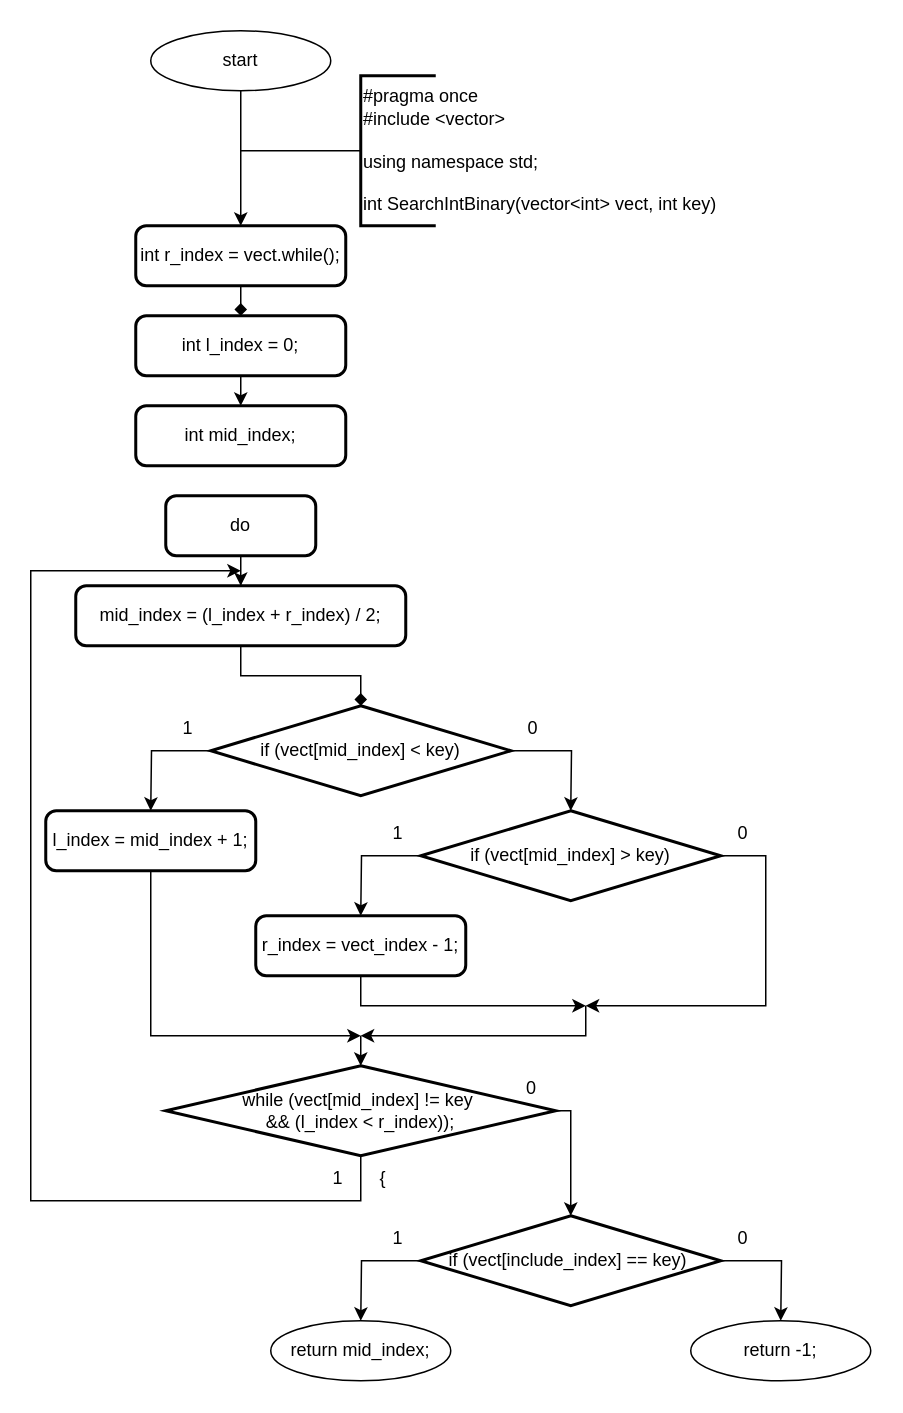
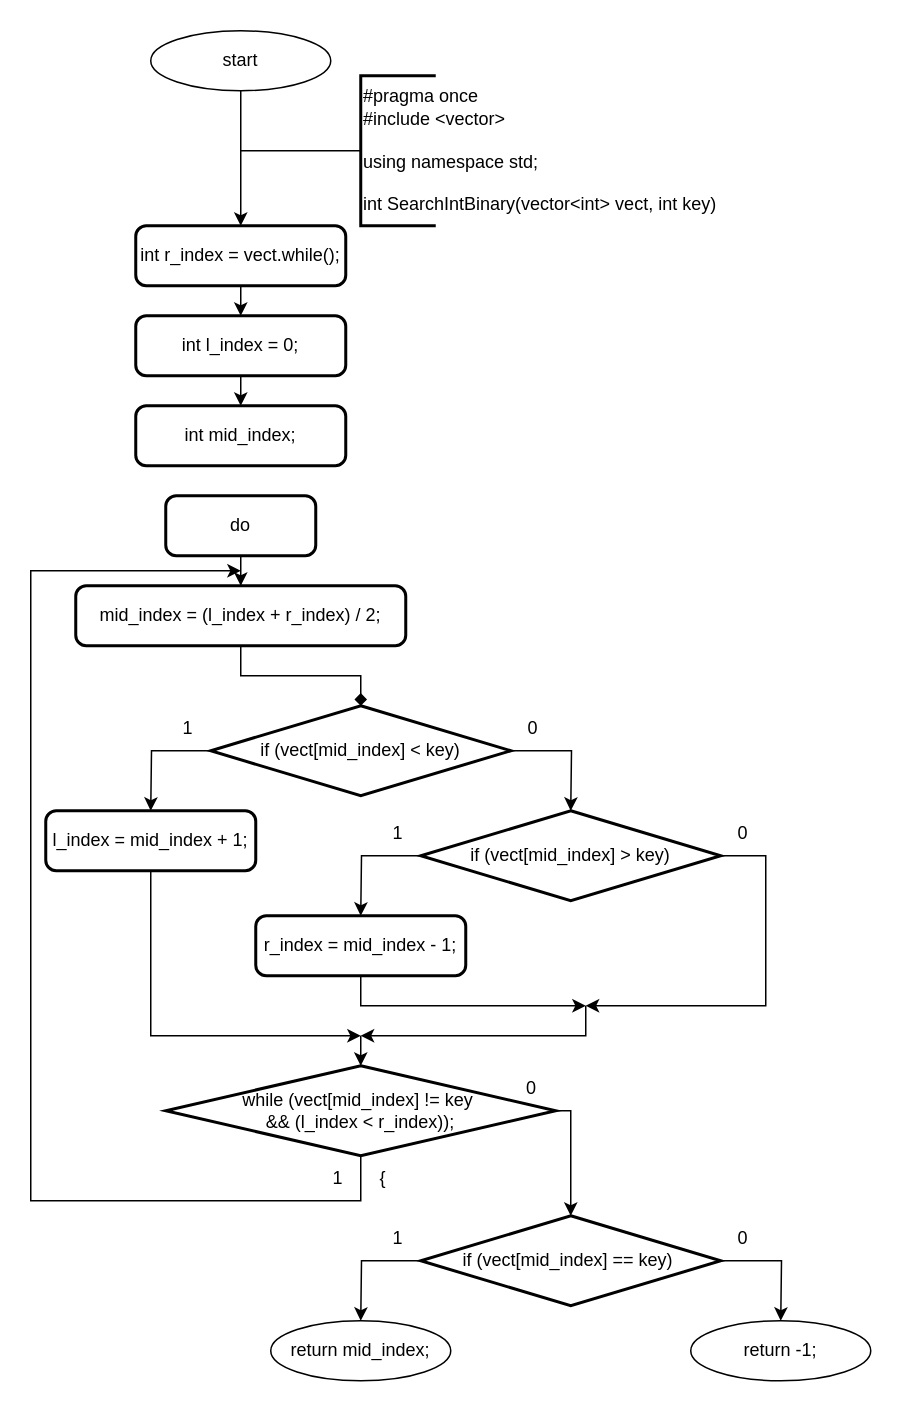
edge "int r_index = vect.while();" -> "int l_index = 0;": arrowhead diamond -> classic
node "r_index = vect_index - 1;": label "r_index = vect_index - 1;" -> "r_index = mid_index - 1;"
node "if (vect[include_index] == key)": label "if (vect[include_index] == key)" -> "if (vect[mid_index] == key)"
